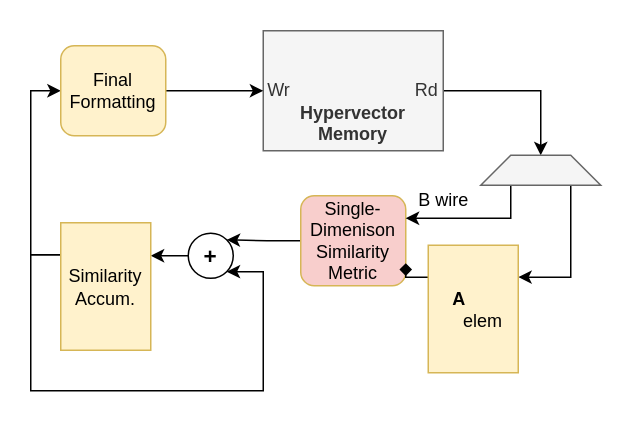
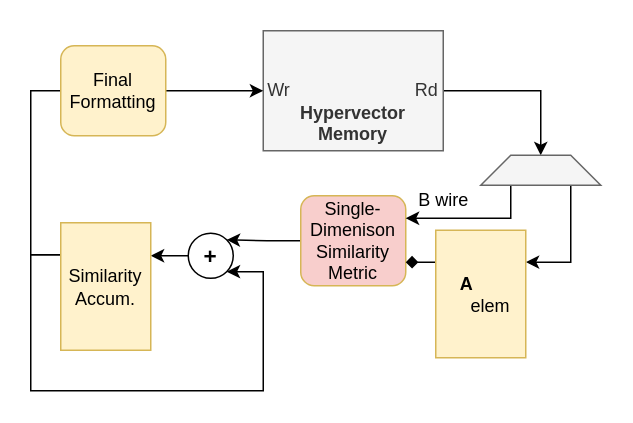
edge "Similarity Accum." -> "Final Formatting": arrowhead classic -> none
node "A elem": moved (473, 309) -> (481, 294)
